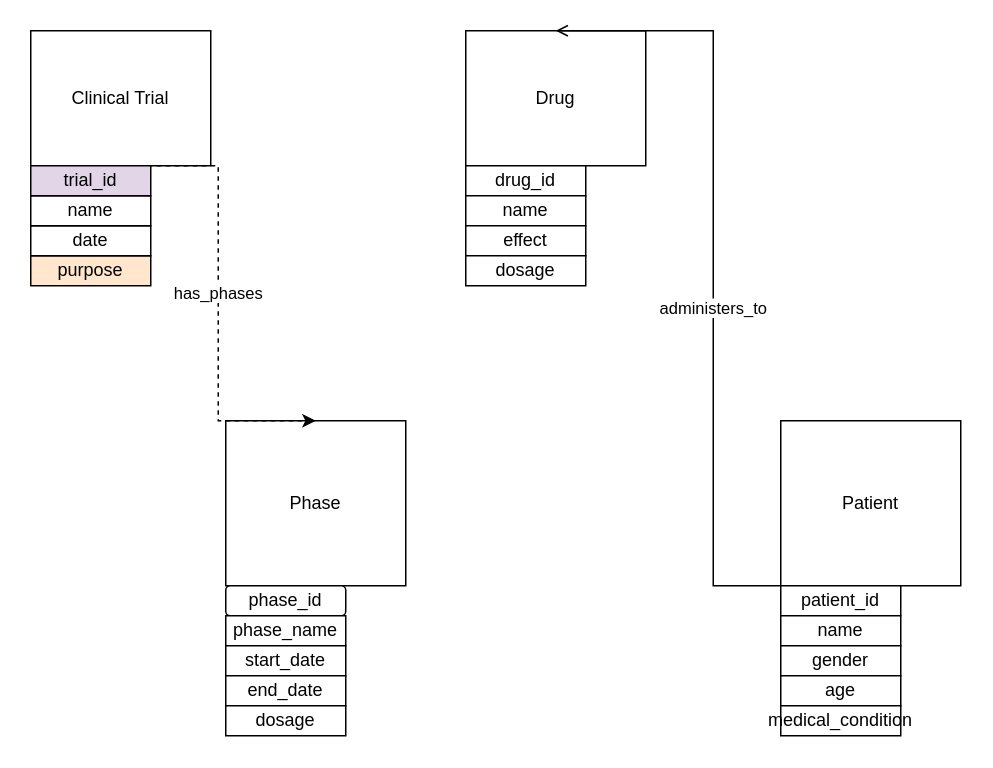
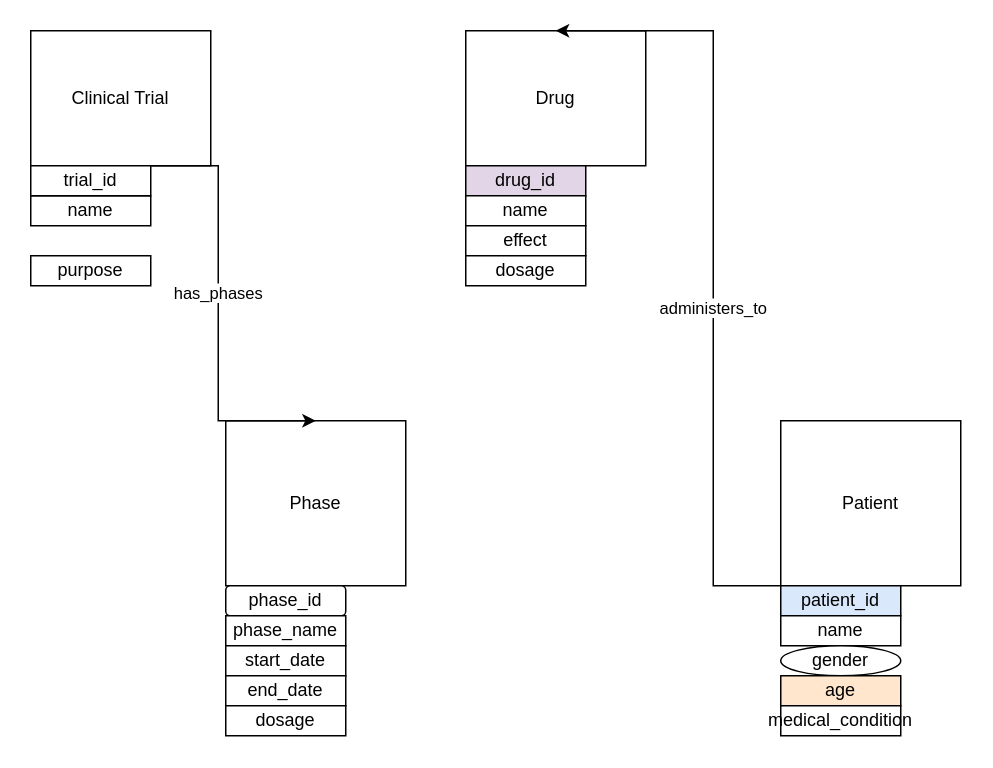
edge "Patient" -> "Drug": arrowhead open -> classic
node "trial_id": fillcolor #e1d5e7 -> #ffffff
node "drug_id": fillcolor #ffffff -> #e1d5e7
node "date": removed
node "purpose": fillcolor #ffe6cc -> #ffffff
edge "Clinical Trial" -> "Phase": style dashed -> solid
node "patient_id": fillcolor #ffffff -> #dae8fc
node "gender": shape rectangle -> ellipse
node "age": fillcolor #ffffff -> #ffe6cc
